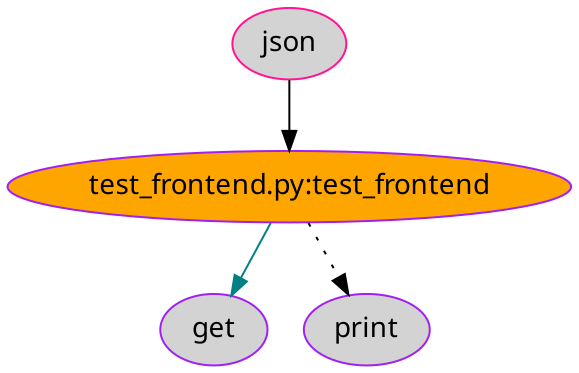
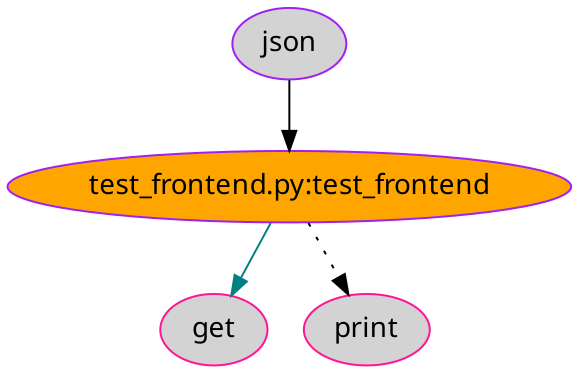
node "json": color deeppink -> purple
node "get": color purple -> deeppink
node "print": color purple -> deeppink
